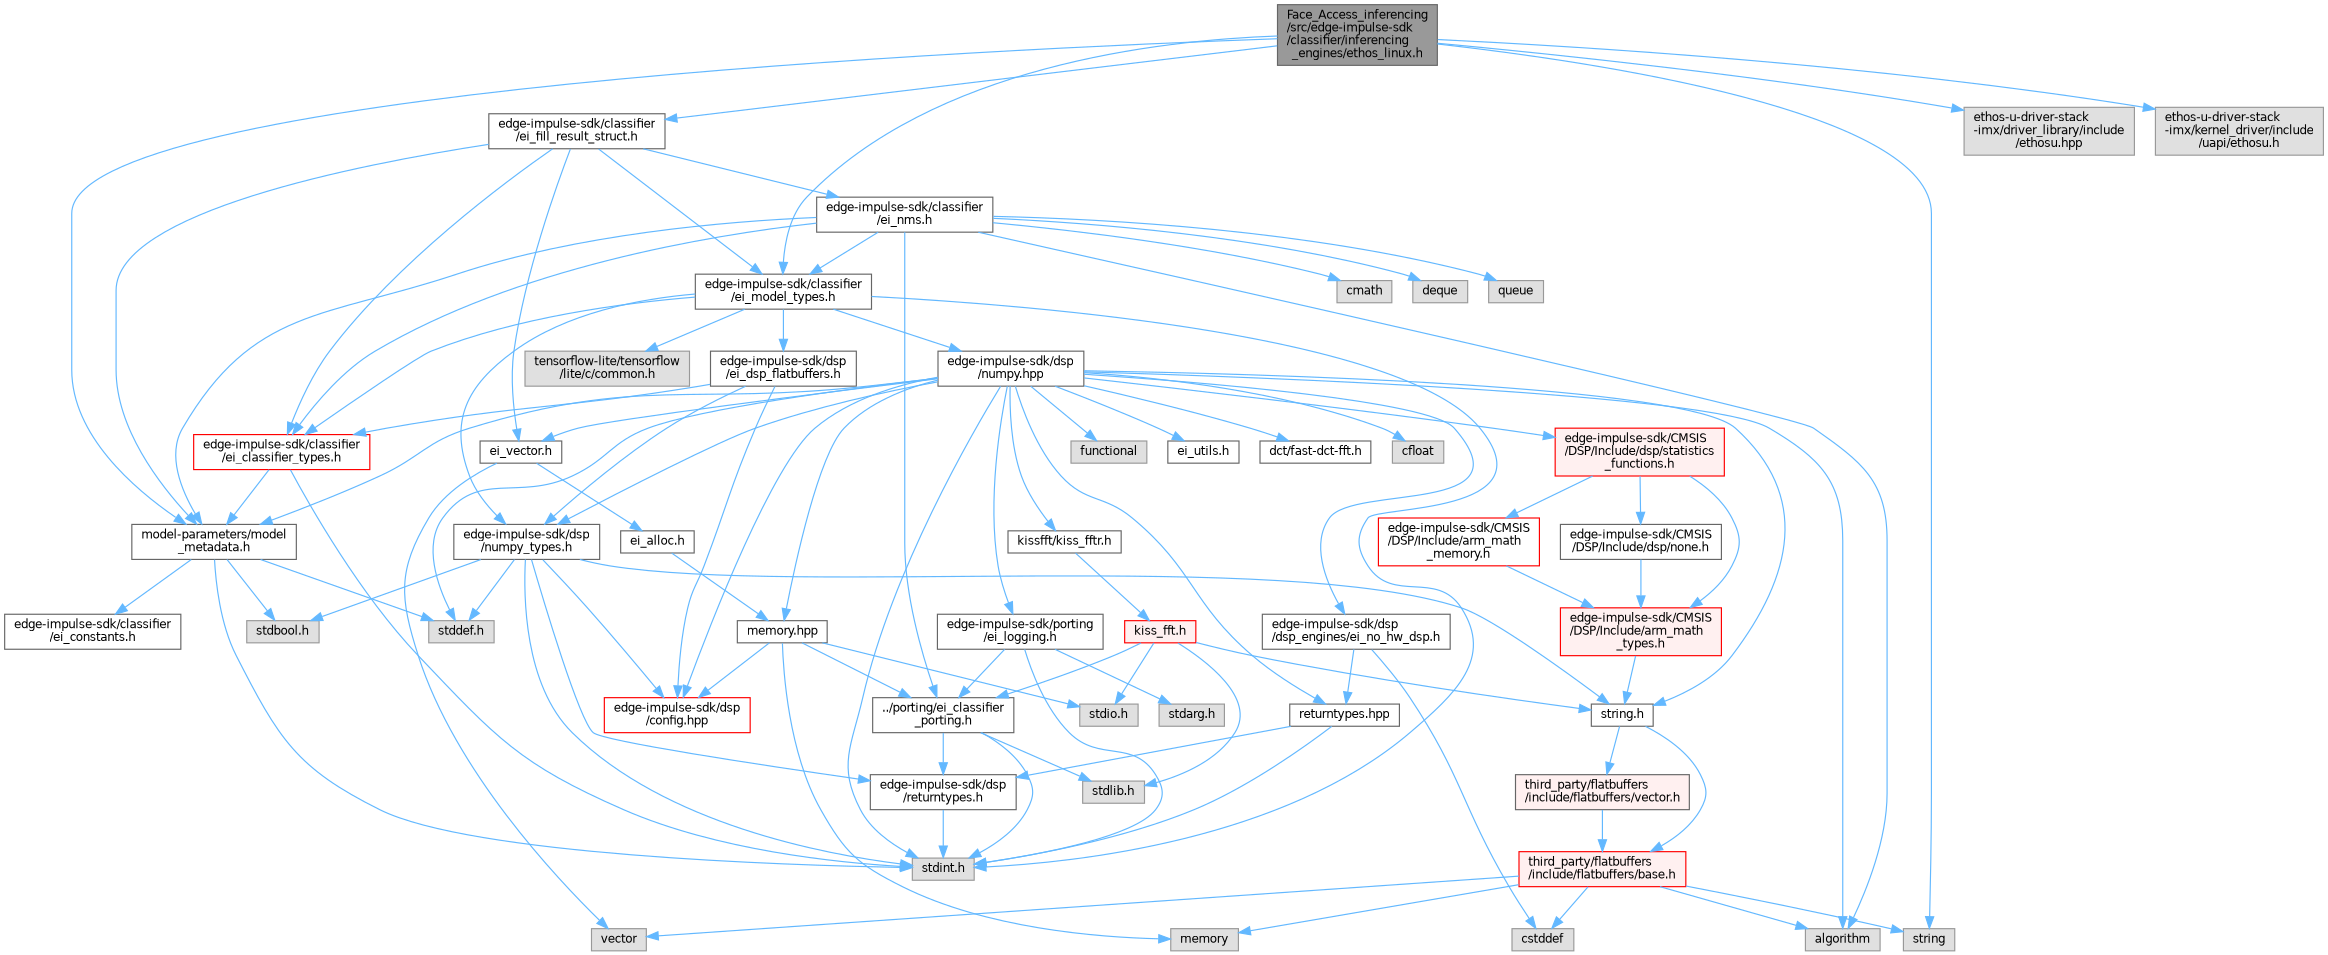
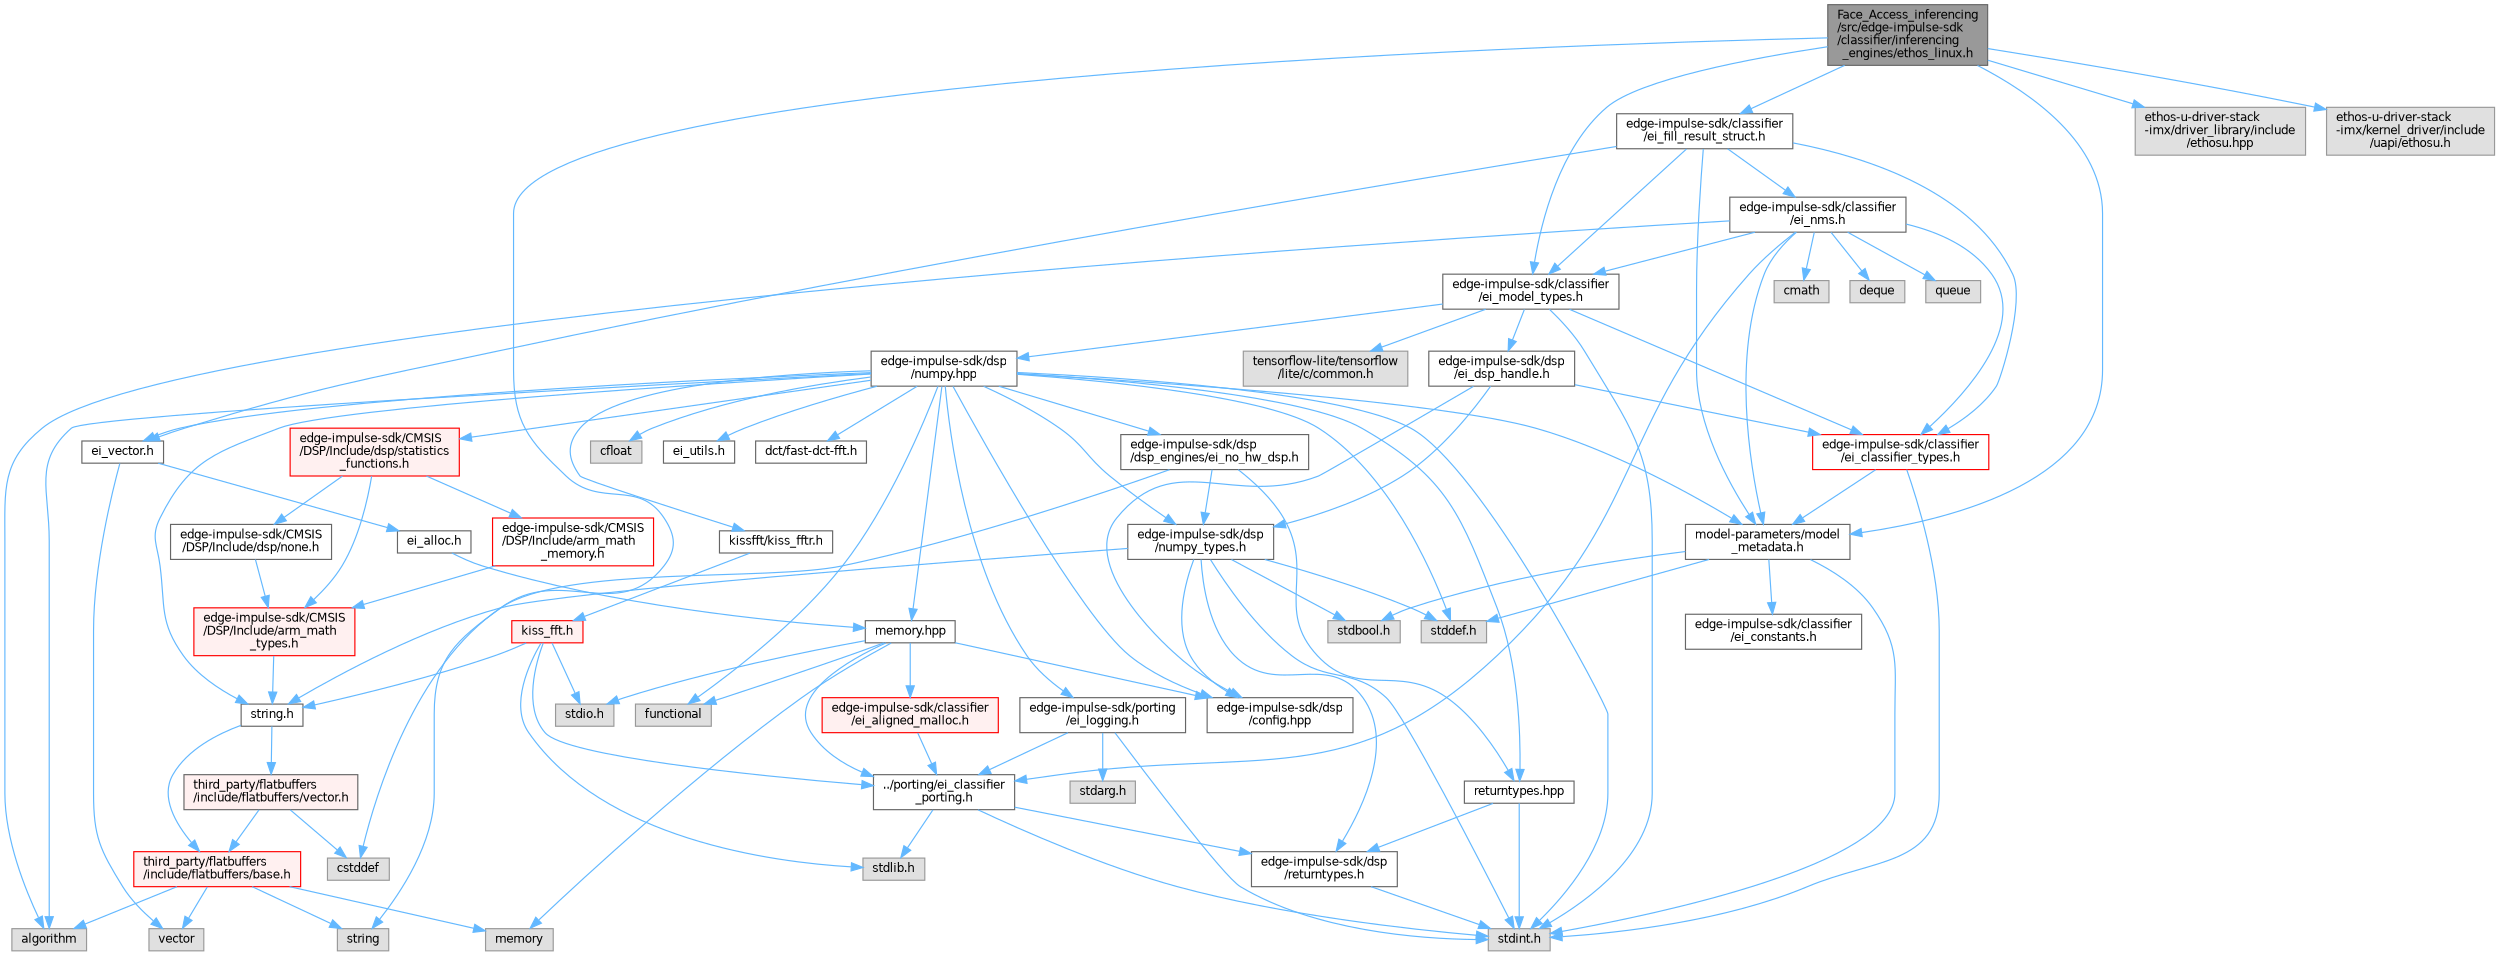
edge "edge-impulse-sdk/classifier /ei_model_types.h" -> "edge-impulse-sdk/dsp /numpy_types.h": now "edge-impulse-sdk/dsp /dsp_engines/ei_no_hw_dsp.h" -> "edge-impulse-sdk/dsp /numpy_types.h"
node "edge-impulse-sdk/dsp /ei_dsp_flatbuffers.h": label "edge-impulse-sdk/dsp /ei_dsp_flatbuffers.h" -> "edge-impulse-sdk/dsp /ei_dsp_handle.h"
edge "memory.hpp" -> "functional": added
node "edge-impulse-sdk/dsp /config.hpp": color red -> grey40
node "edge-impulse-sdk/classifier /ei_aligned_malloc.h": added
edge "third_party/flatbuffers /include/flatbuffers/base.h" -> "cstddef": now "third_party/flatbuffers /include/flatbuffers/vector.h" -> "cstddef"
